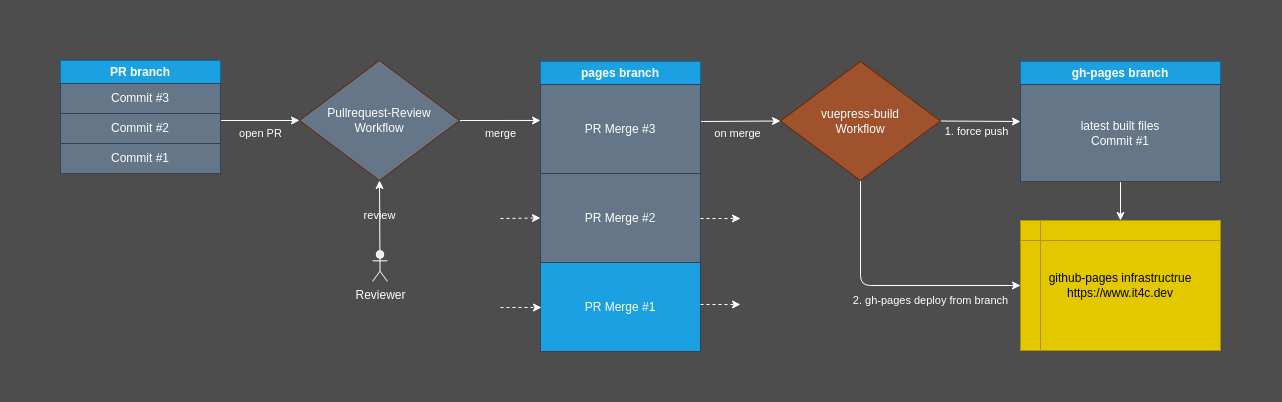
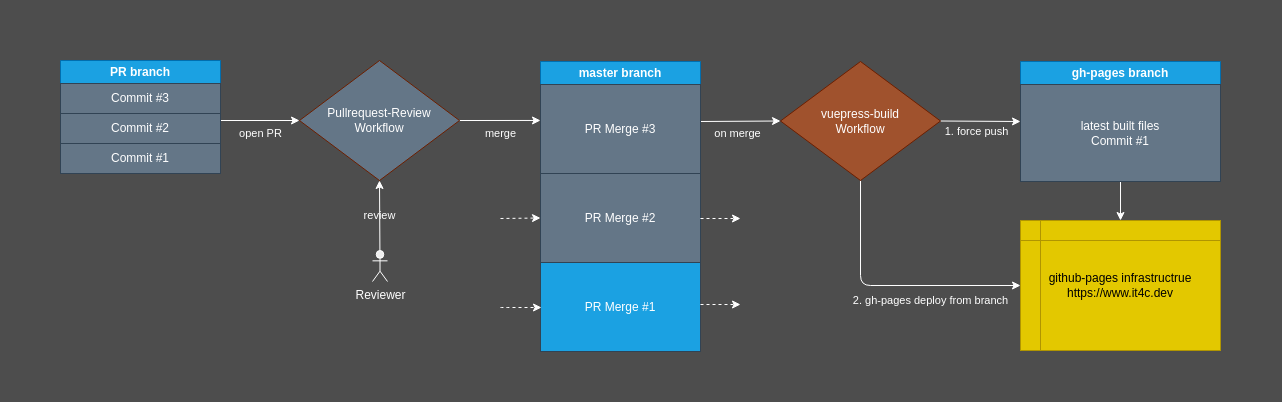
node "pages branch": label "pages branch" -> "master branch"
